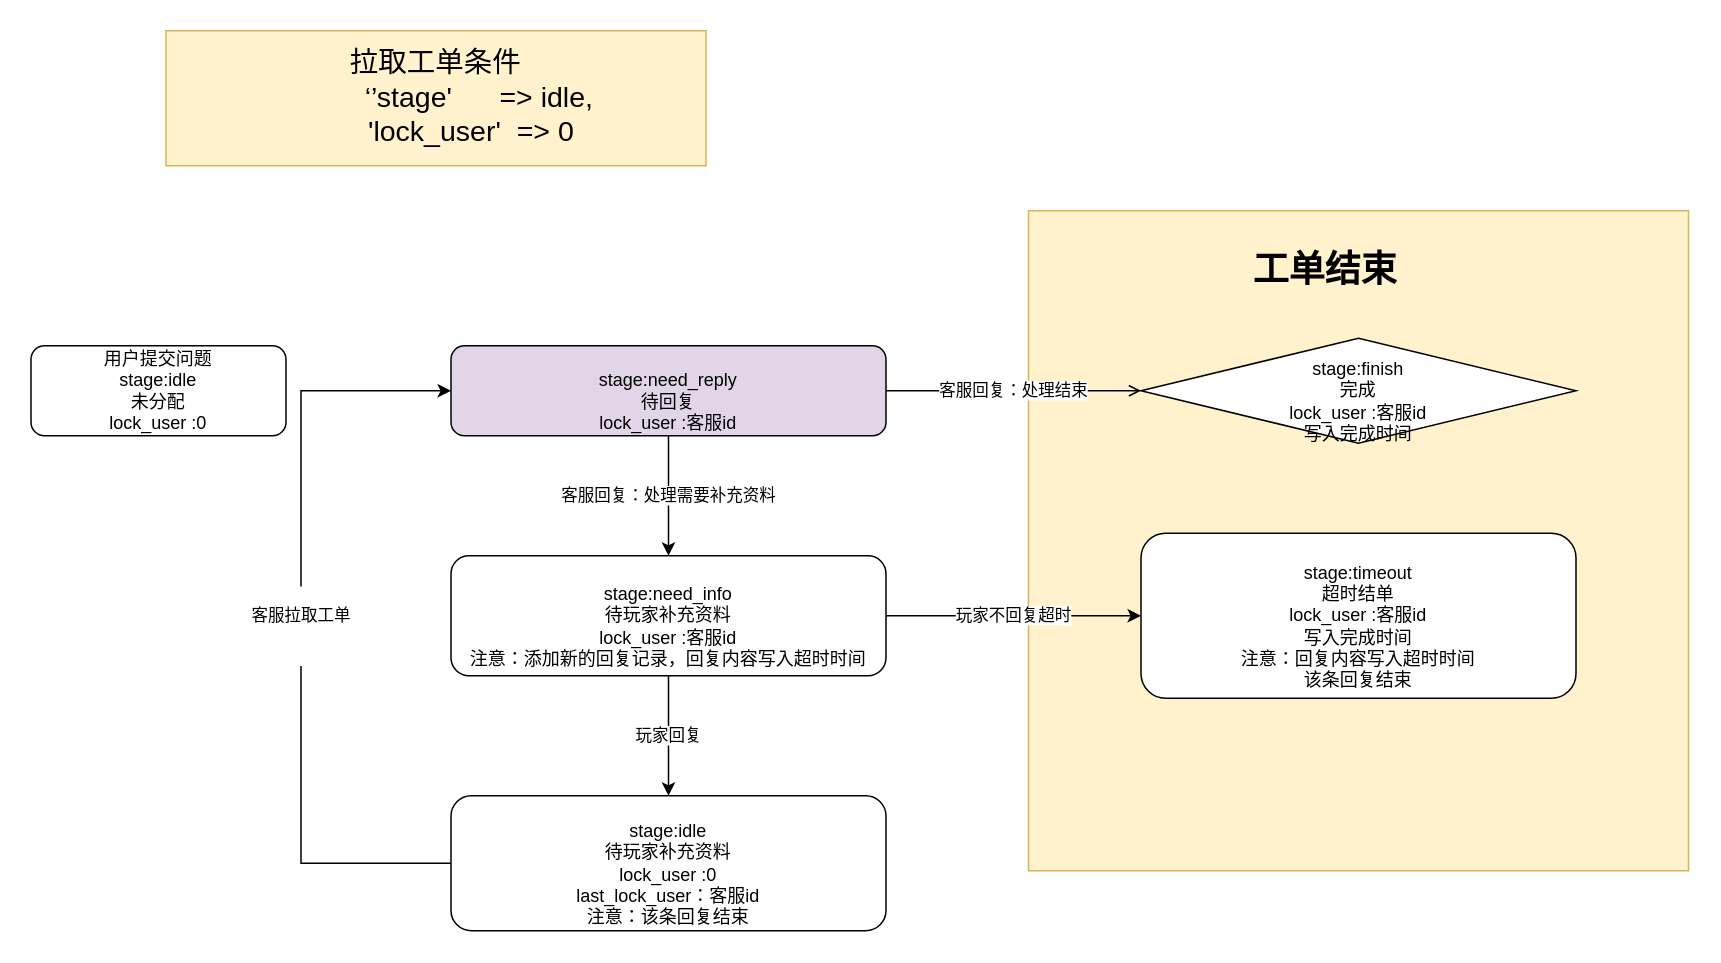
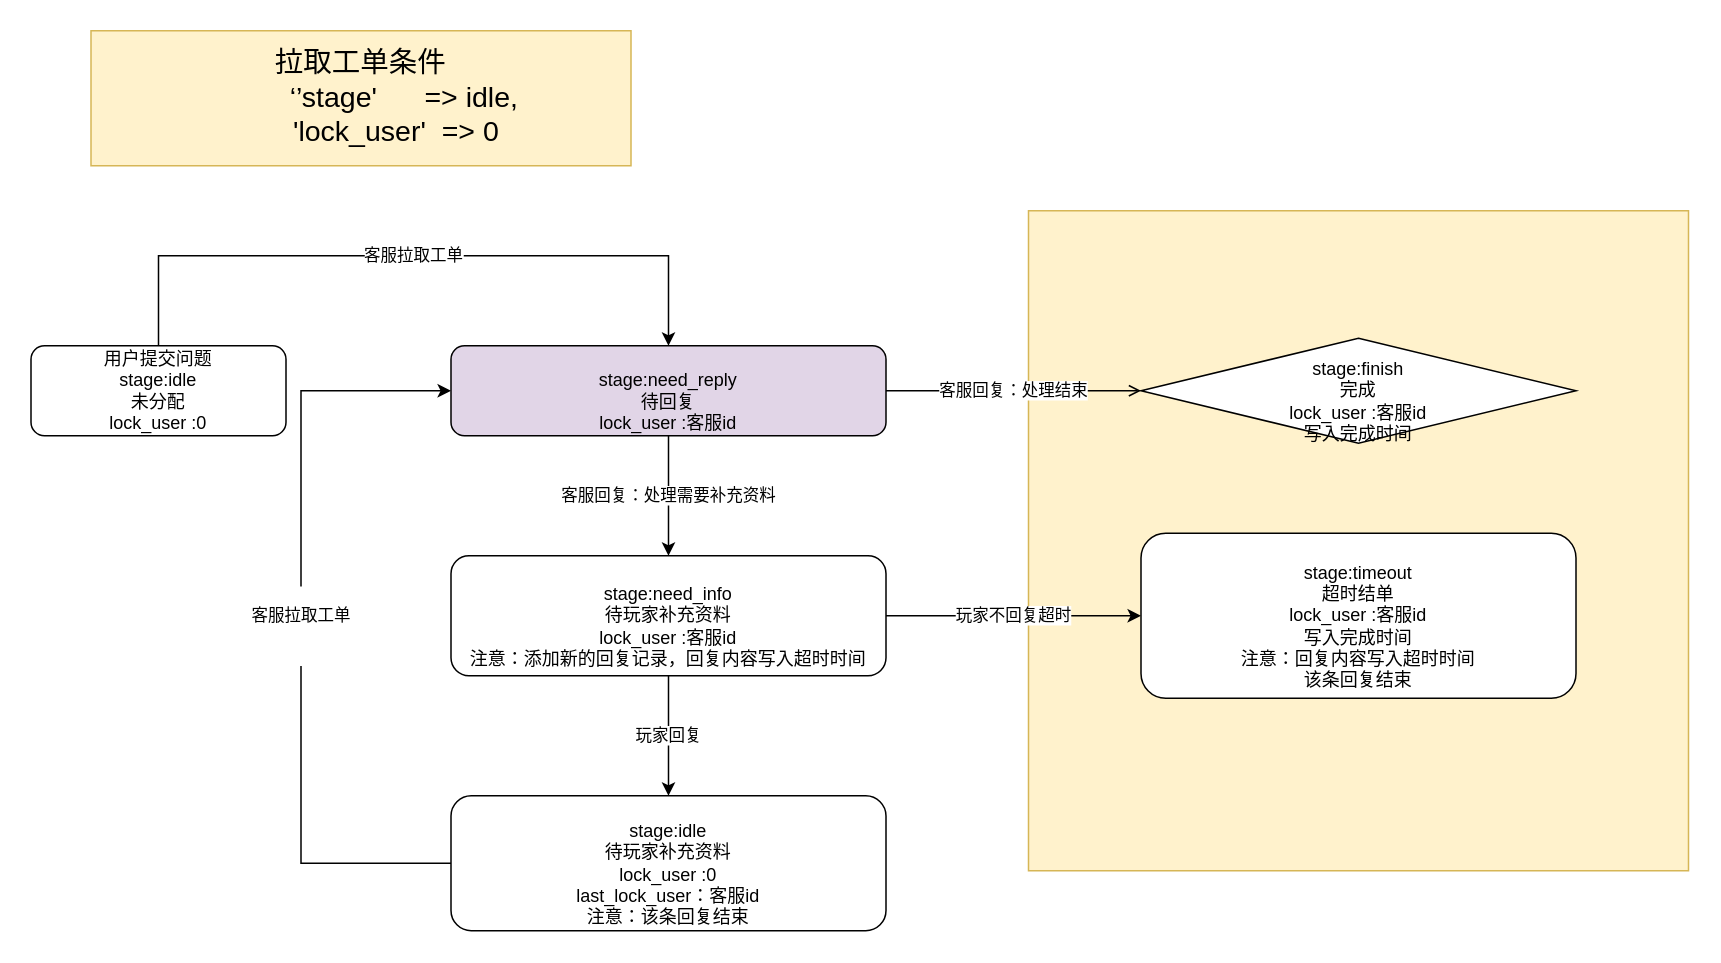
node "拉取工单条件 ‘’stage' => idle, 'lock_user' => 0": moved (436, 98) -> (361, 98)
edge "用户提交问题 stage:idle 未分配 lock_user :0" -> "stage:need_reply 待回复 lock_user :客服id": added, label "客服拉取工单"
node "工单结束": removed
